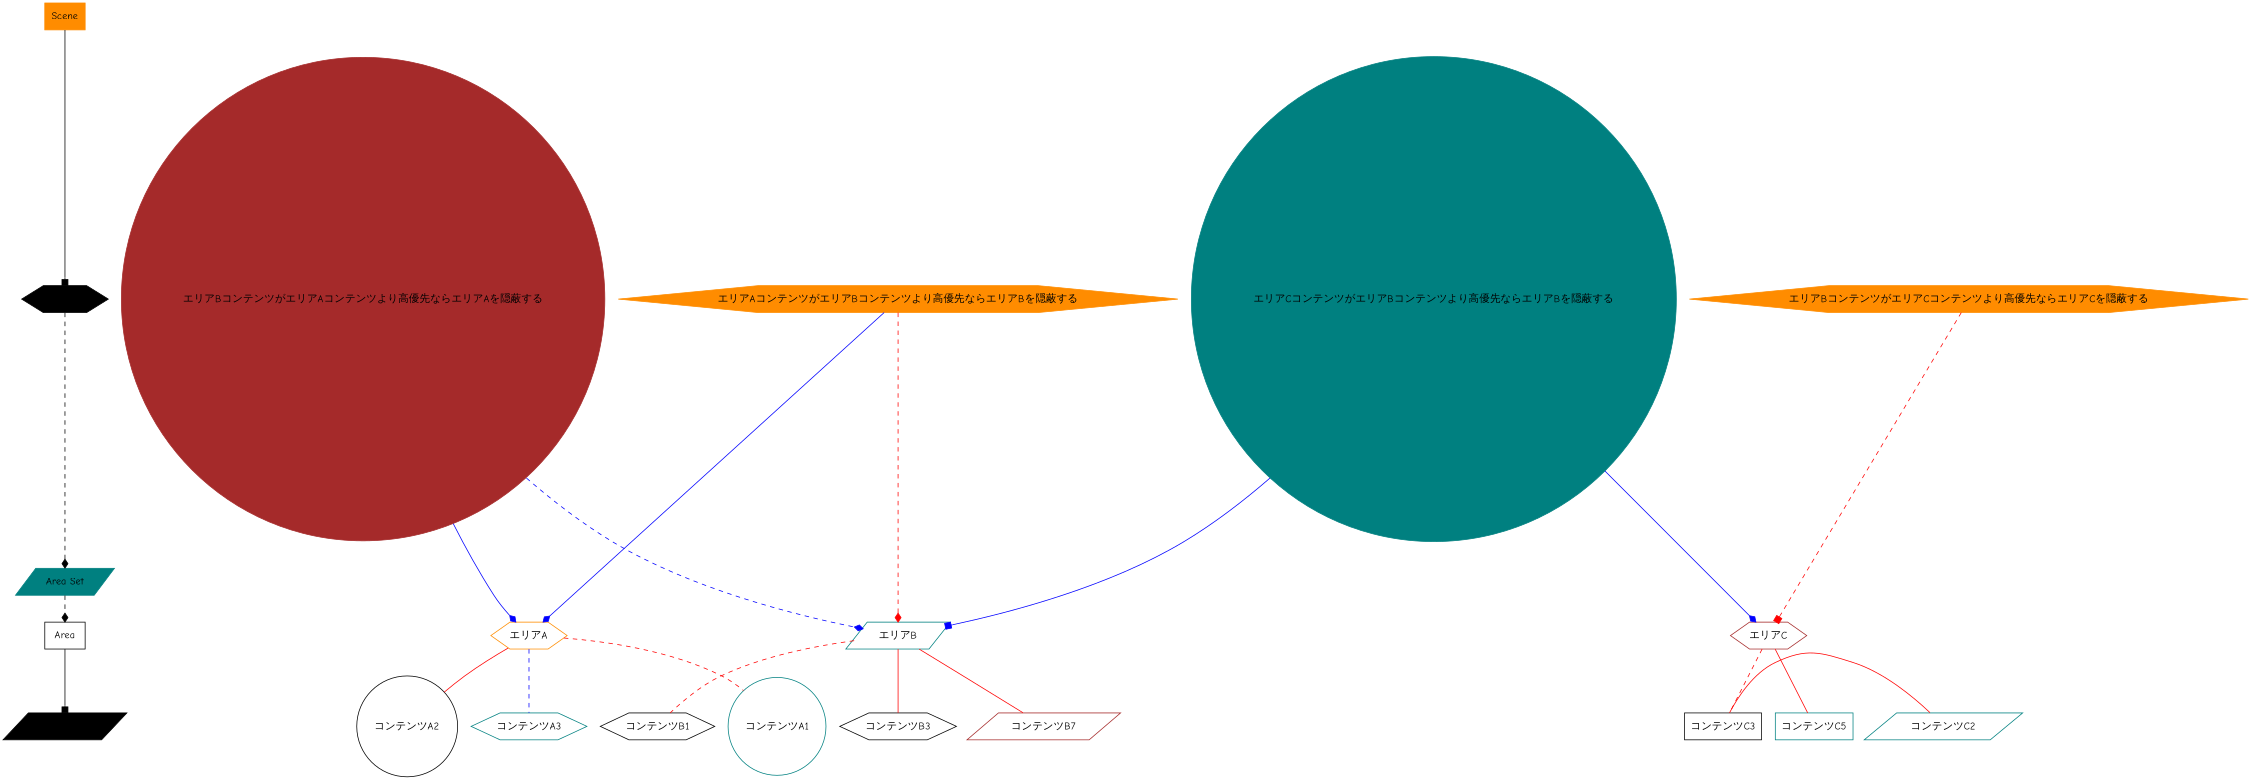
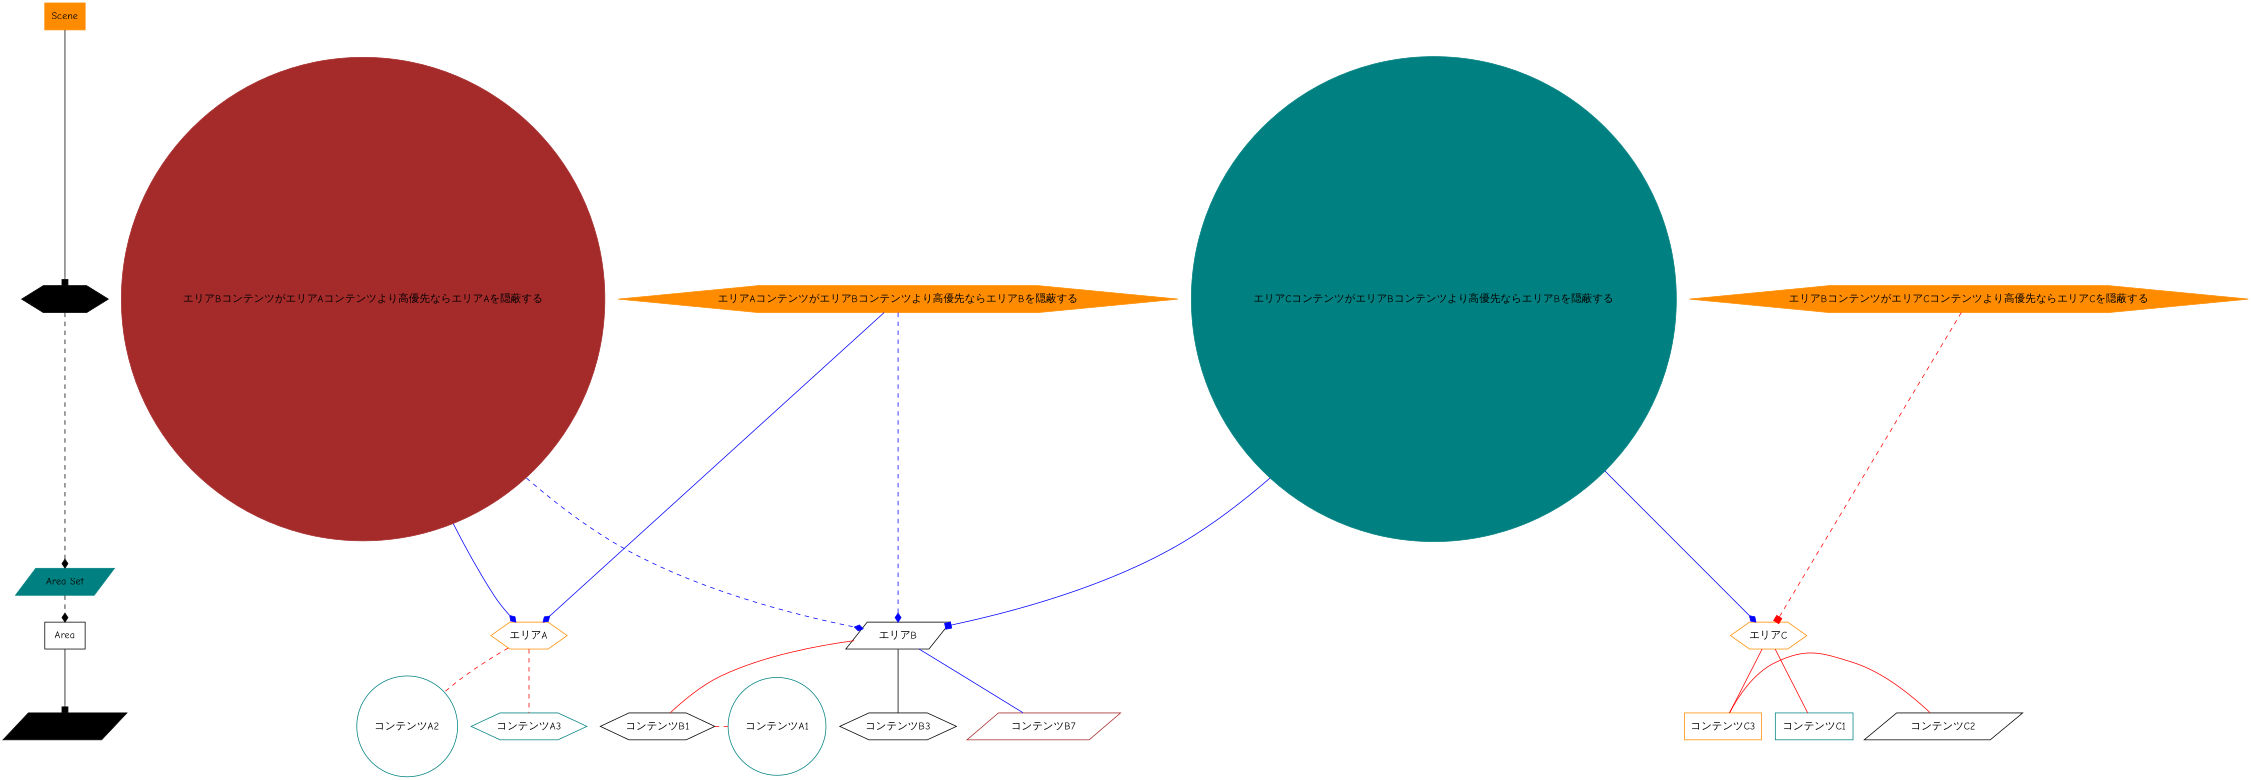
edge "エリアAコンテンツがエリアBコンテンツより高優先ならエリアBを隠蔽する" -> "エリアB": color red -> blue
node "エリアB": color teal -> black
node "エリアC": color brown -> darkorange
edge "エリアA" -- "コンテンツA1": now "コンテンツB1" -- "コンテンツA1"
edge "エリアB" -- "コンテンツB1": style dashed -> solid
edge "エリアA" -- "コンテンツA2": style solid -> dashed
edge "エリアC" -- "コンテンツC3": style dashed -> solid
edge "エリアA" -- "コンテンツA3": color blue -> red
edge "エリアB" -- "コンテンツB3": color red -> black
edge "エリアB" -- "コンテンツB7": color red -> blue
node "コンテンツA2": color black -> teal
node "コンテンツC3": color black -> darkorange
node "コンテンツC5": label "コンテンツC5" -> "コンテンツC1"
node "コンテンツC2": color teal -> black
